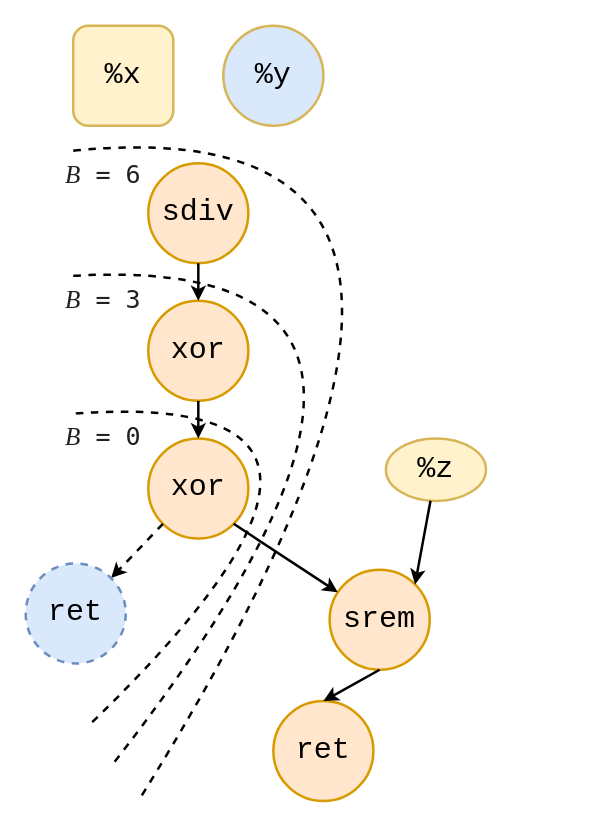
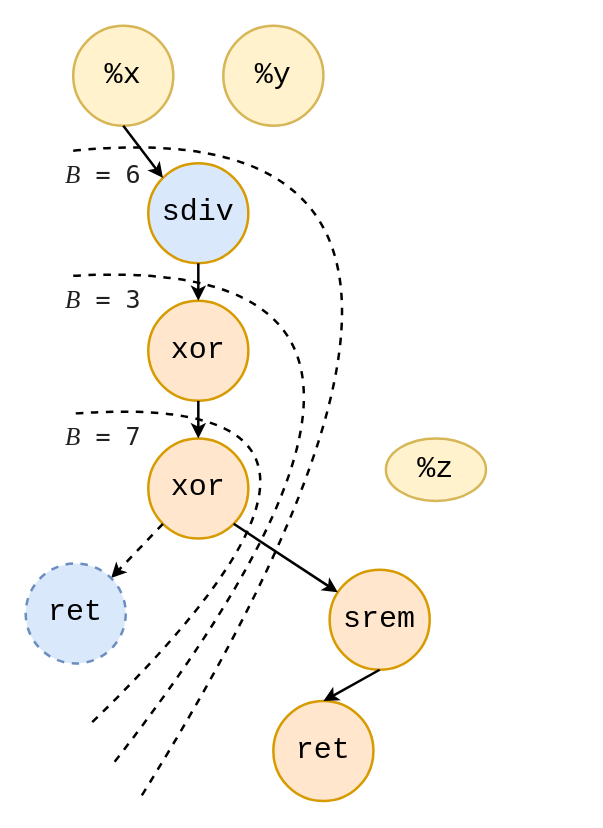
node "%x": shape rounded rectangle -> ellipse
node "%y": fillcolor #dae8fc -> #fff2cc
edge "%x" -> "sdiv": added
node "sdiv": fillcolor #ffe6cc -> #dae8fc
node "B = 0": label "B = 0" -> "B = 7"
edge "%z" -> "srem": removed
